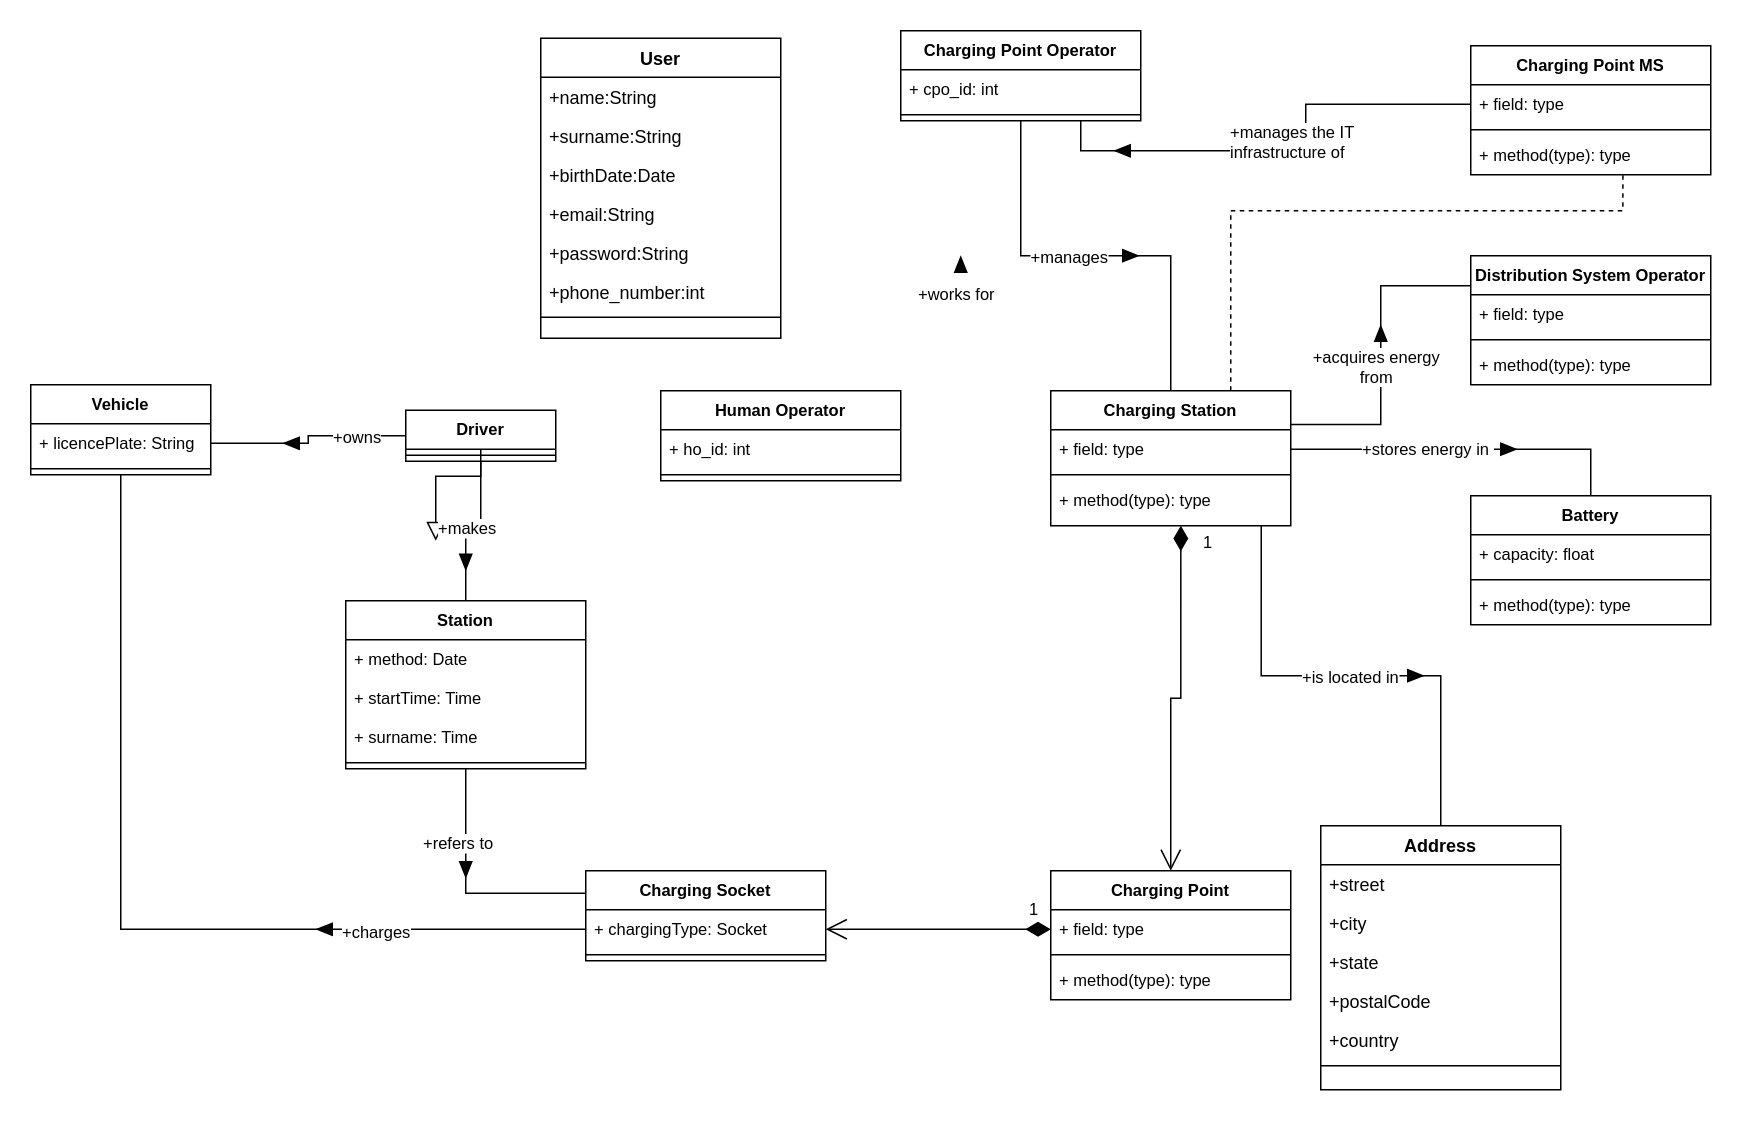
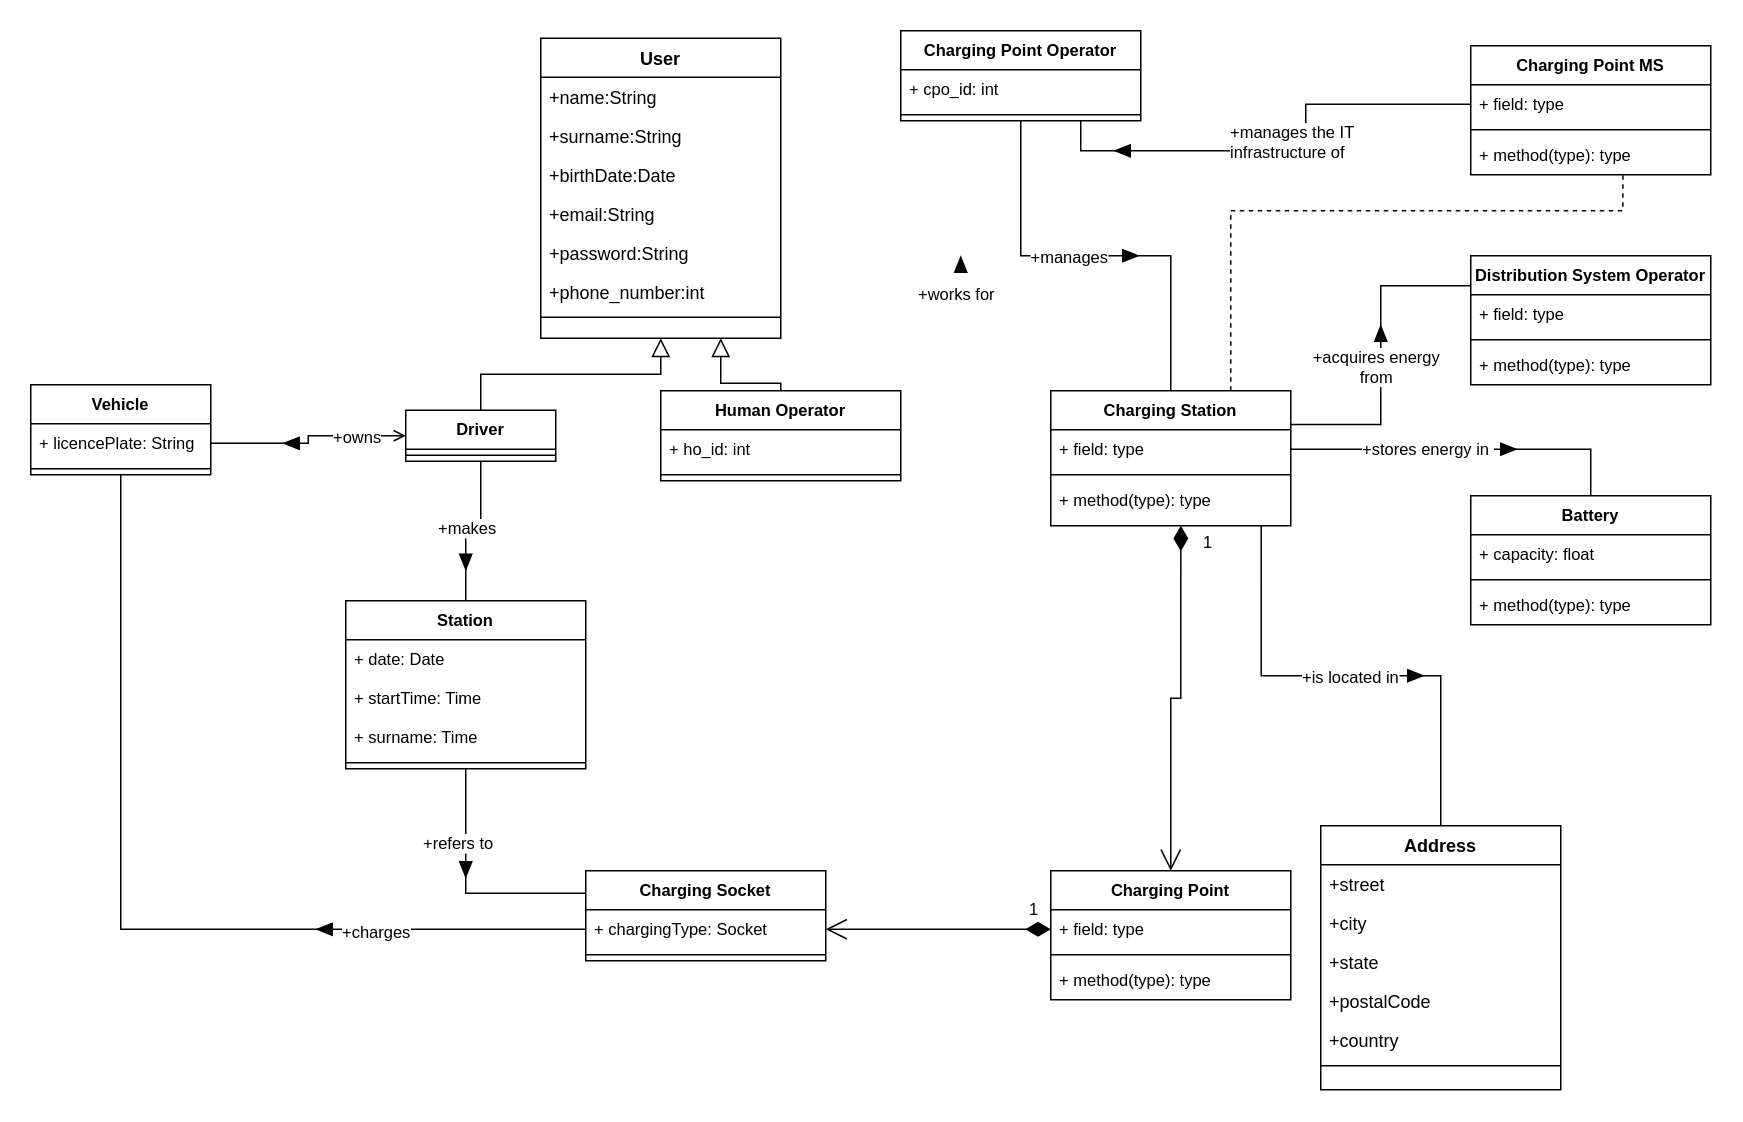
edge "Human Operator" -> "User": added
edge "Driver" -- "+ licencePlate: String": arrowhead none -> open
edge "Driver" -> "+makes": now "Driver" -> "User"
node "+ method: Date": label "+ method: Date" -> "+ date: Date"
